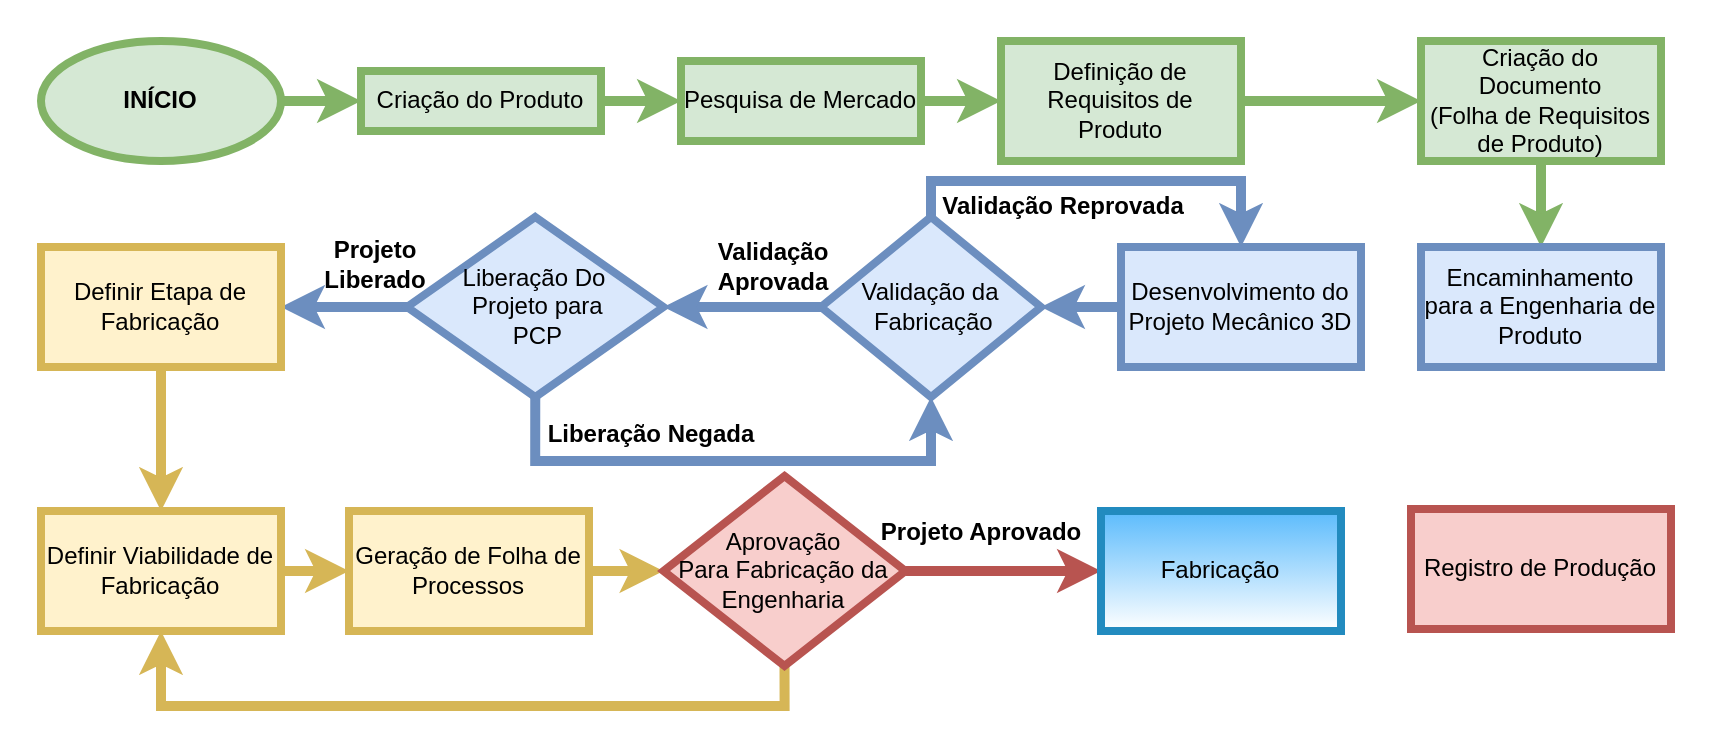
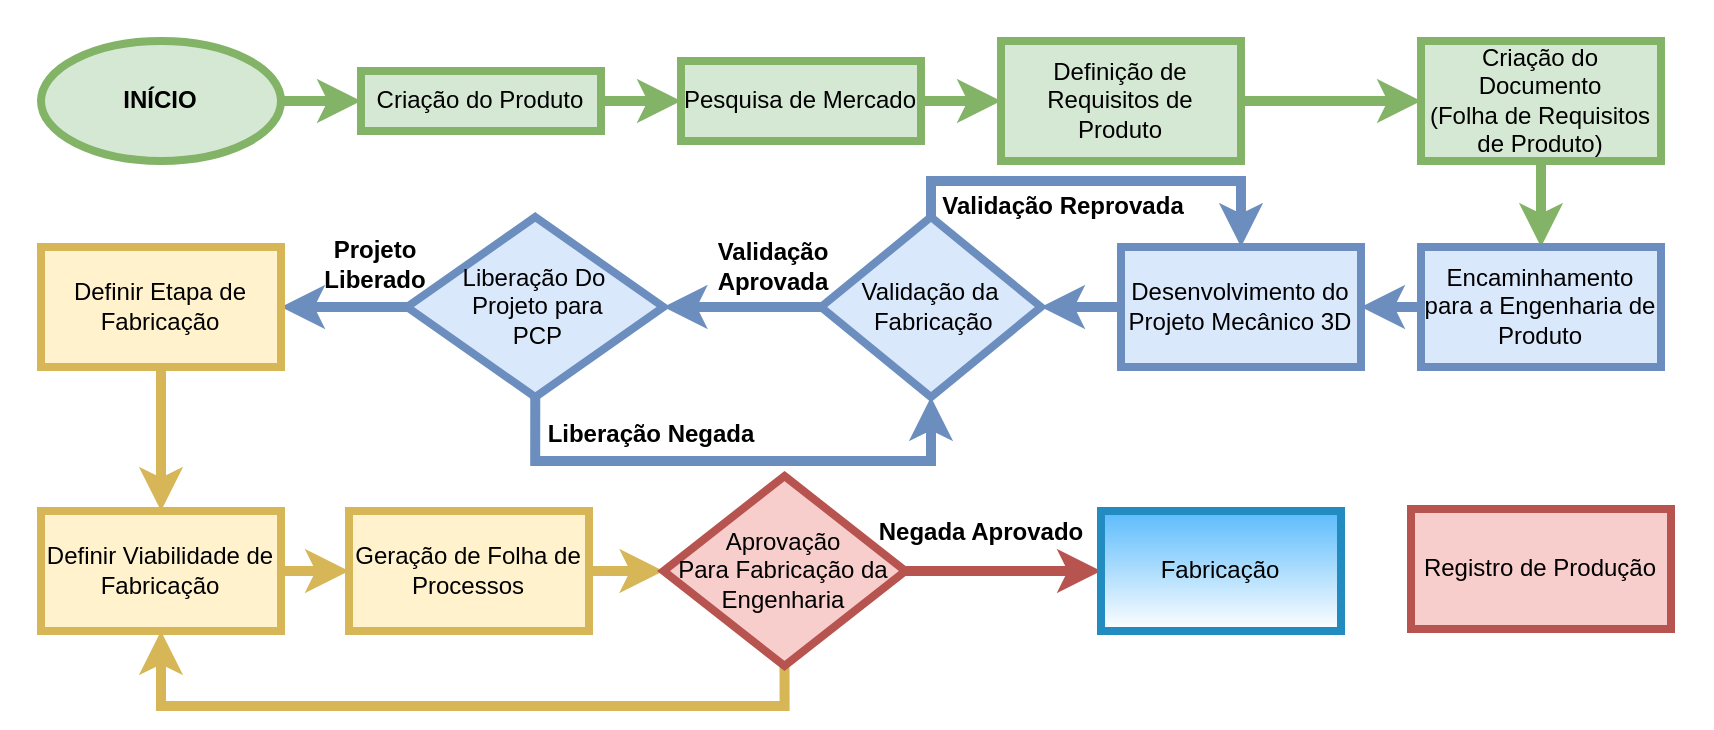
edge "Encaminhamento para a Engenharia de Produto" -> "Desenvolvimento do Projeto Mecânico 3D": added
node "Projeto Aprovado": label "Projeto Aprovado" -> "Negada Aprovado"
